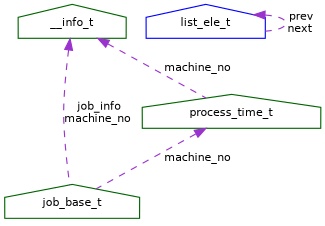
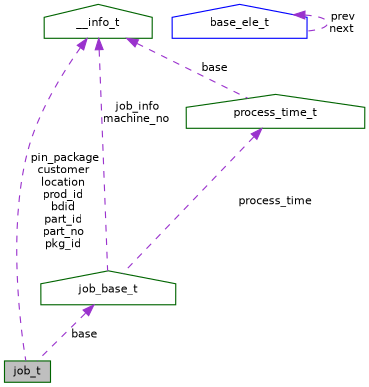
node "list_ele_t": label "list_ele_t" -> "base_ele_t"
edge "process_time_t" -> "__info_t": label " machine_no" -> " base"
edge "job_base_t" -> "process_time_t": label " machine_no" -> " process_time"
node "job_t": added
